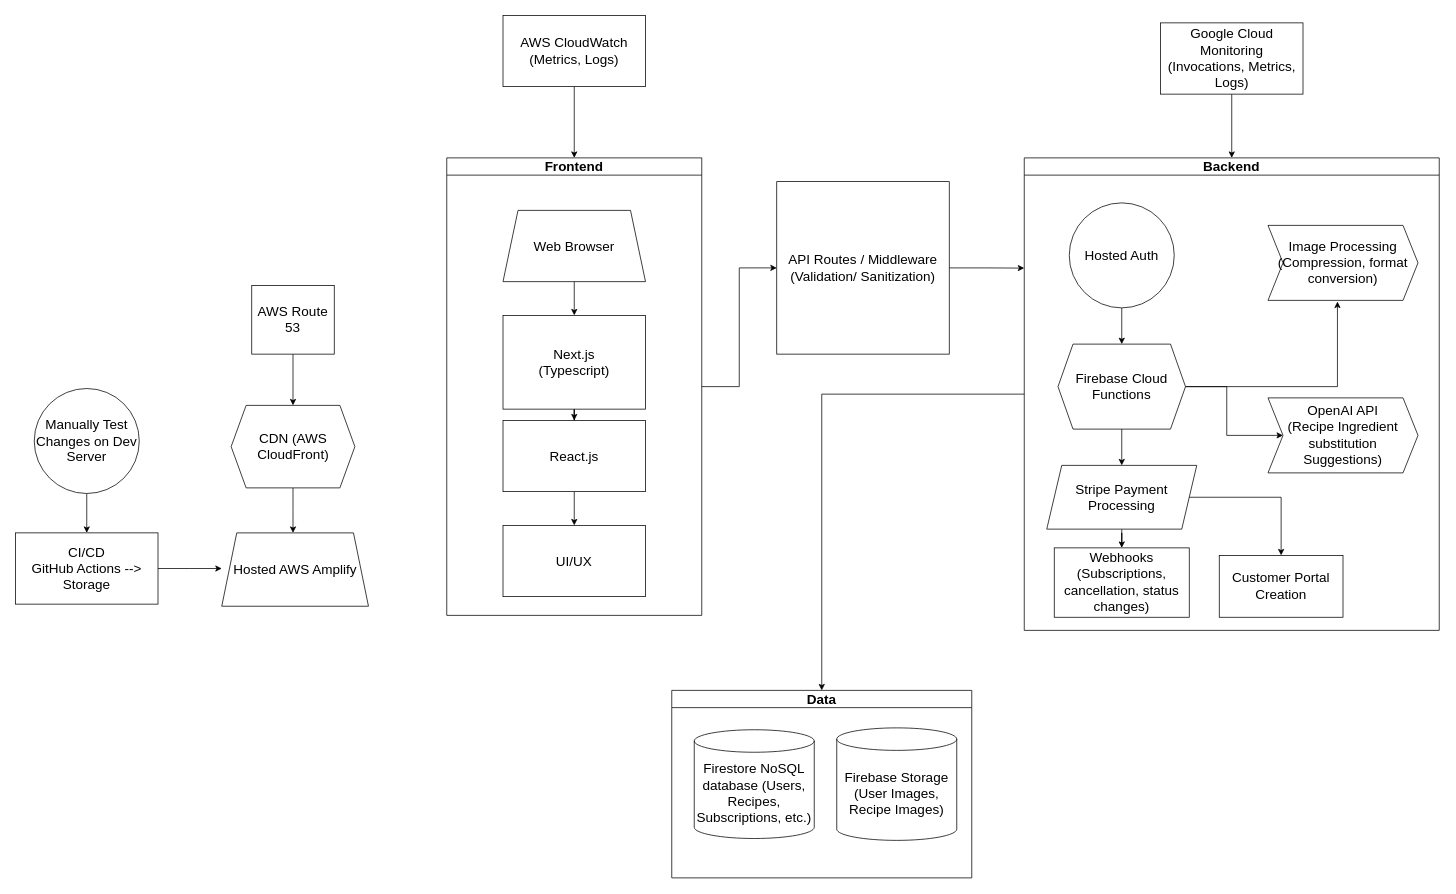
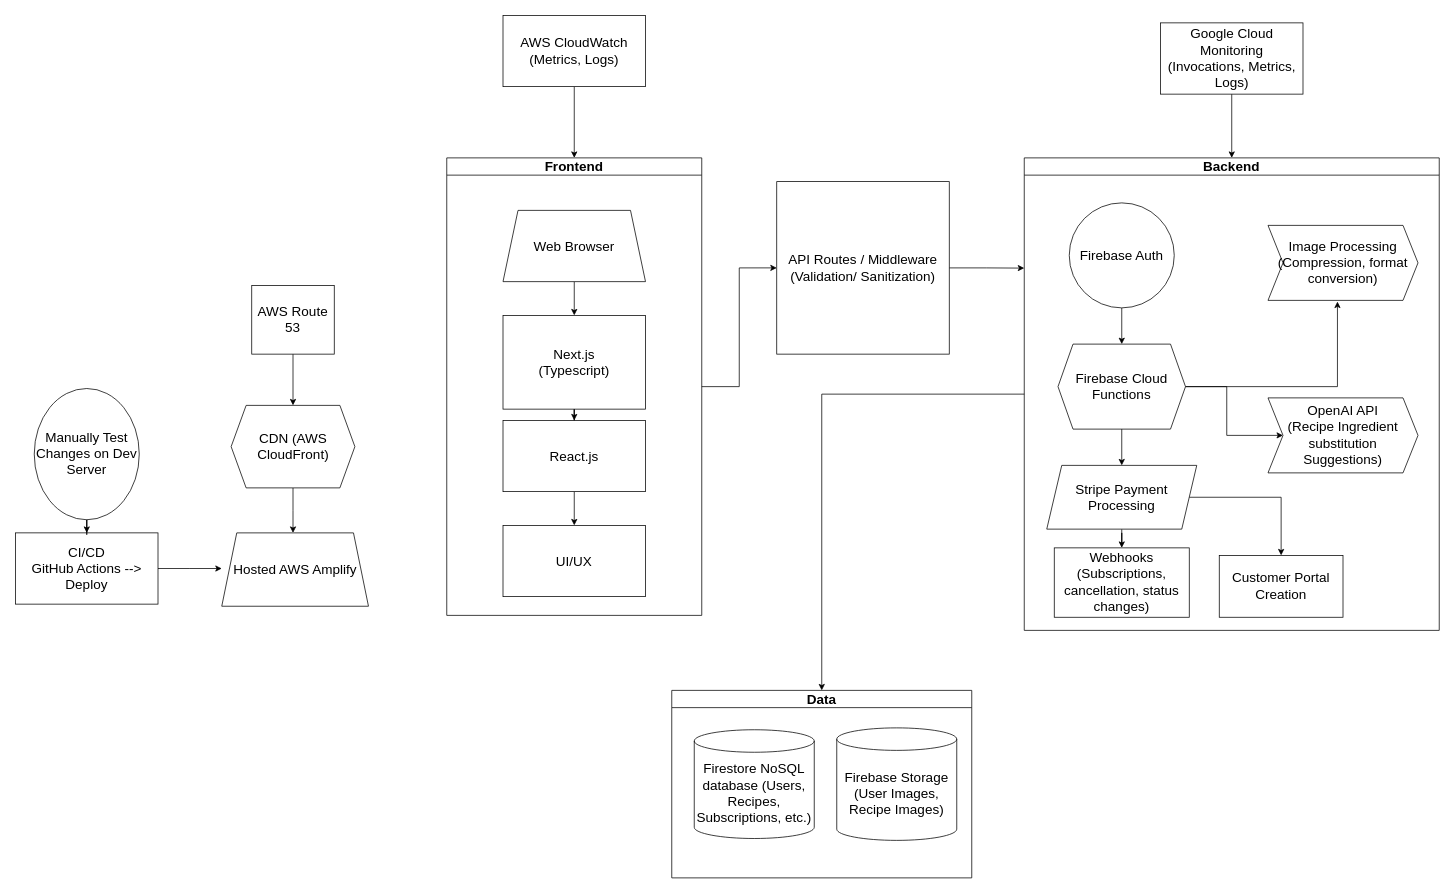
node "Hosted Auth": label "Hosted Auth" -> "Firebase Auth"
node "Manually Test Changes on Dev Server": size 105x105 -> 105x131
node "CI/CD GitHub Actions --> Storage": label "CI/CD GitHub Actions --> Storage" -> "CI/CD GitHub Actions --> Deploy"
